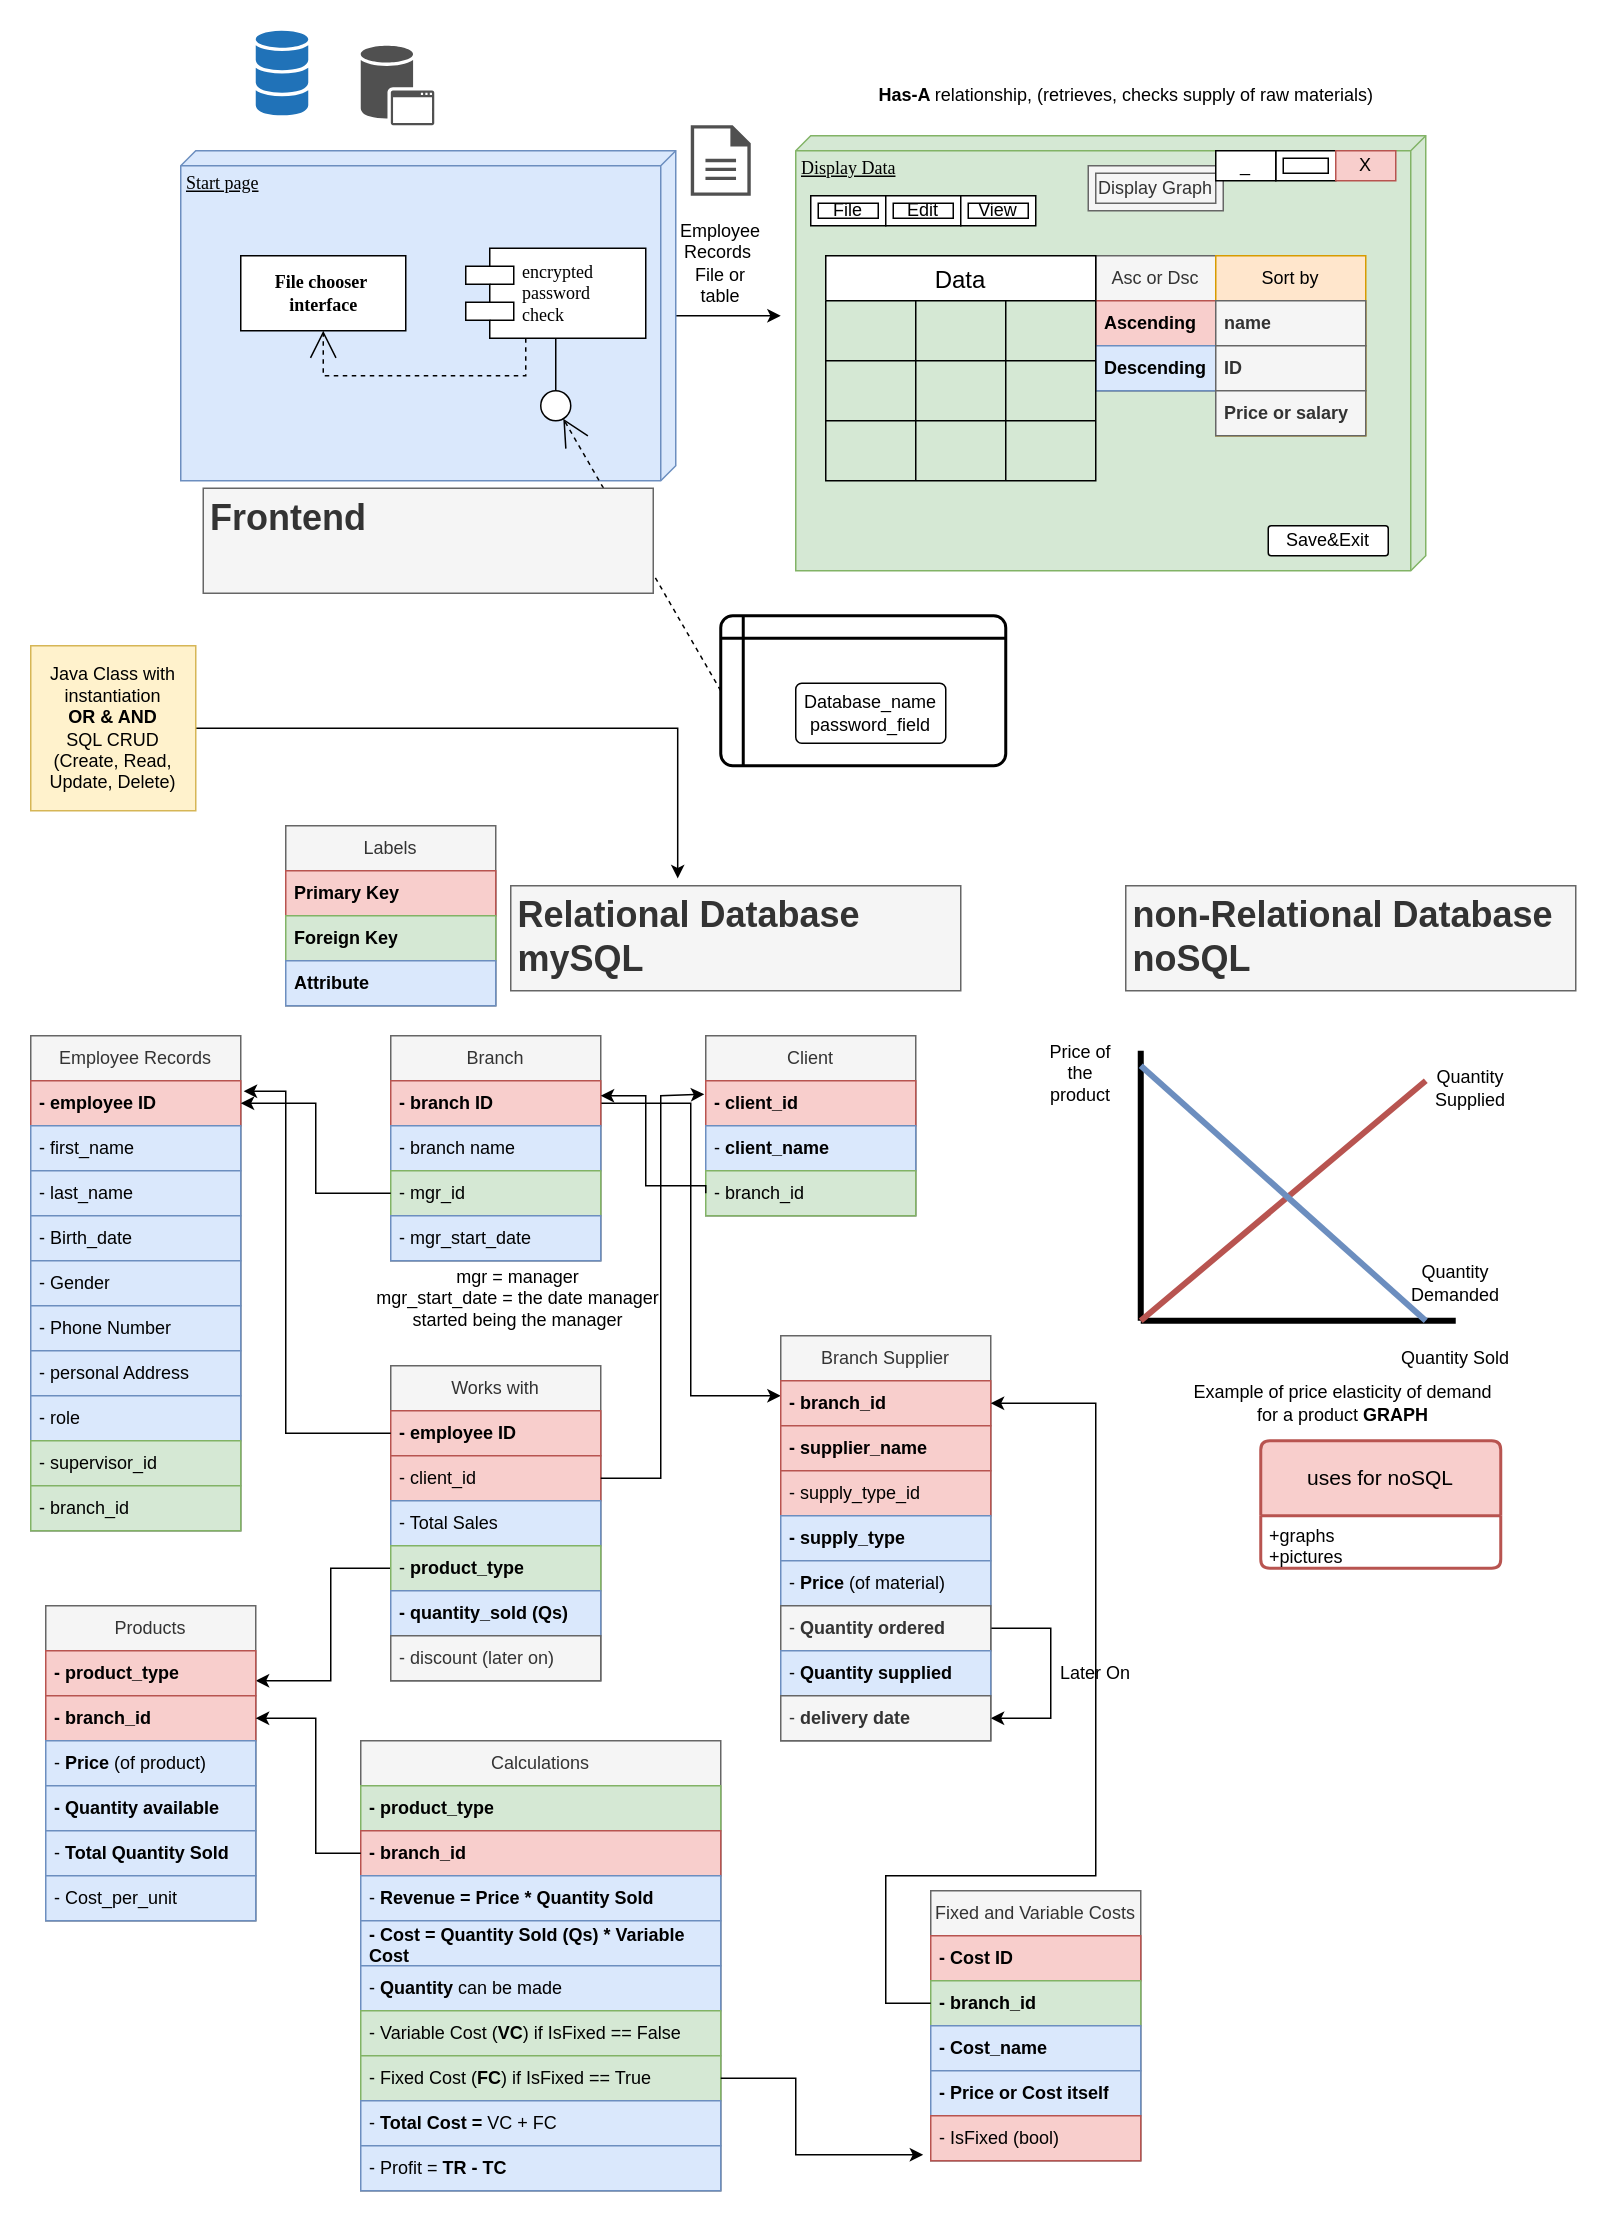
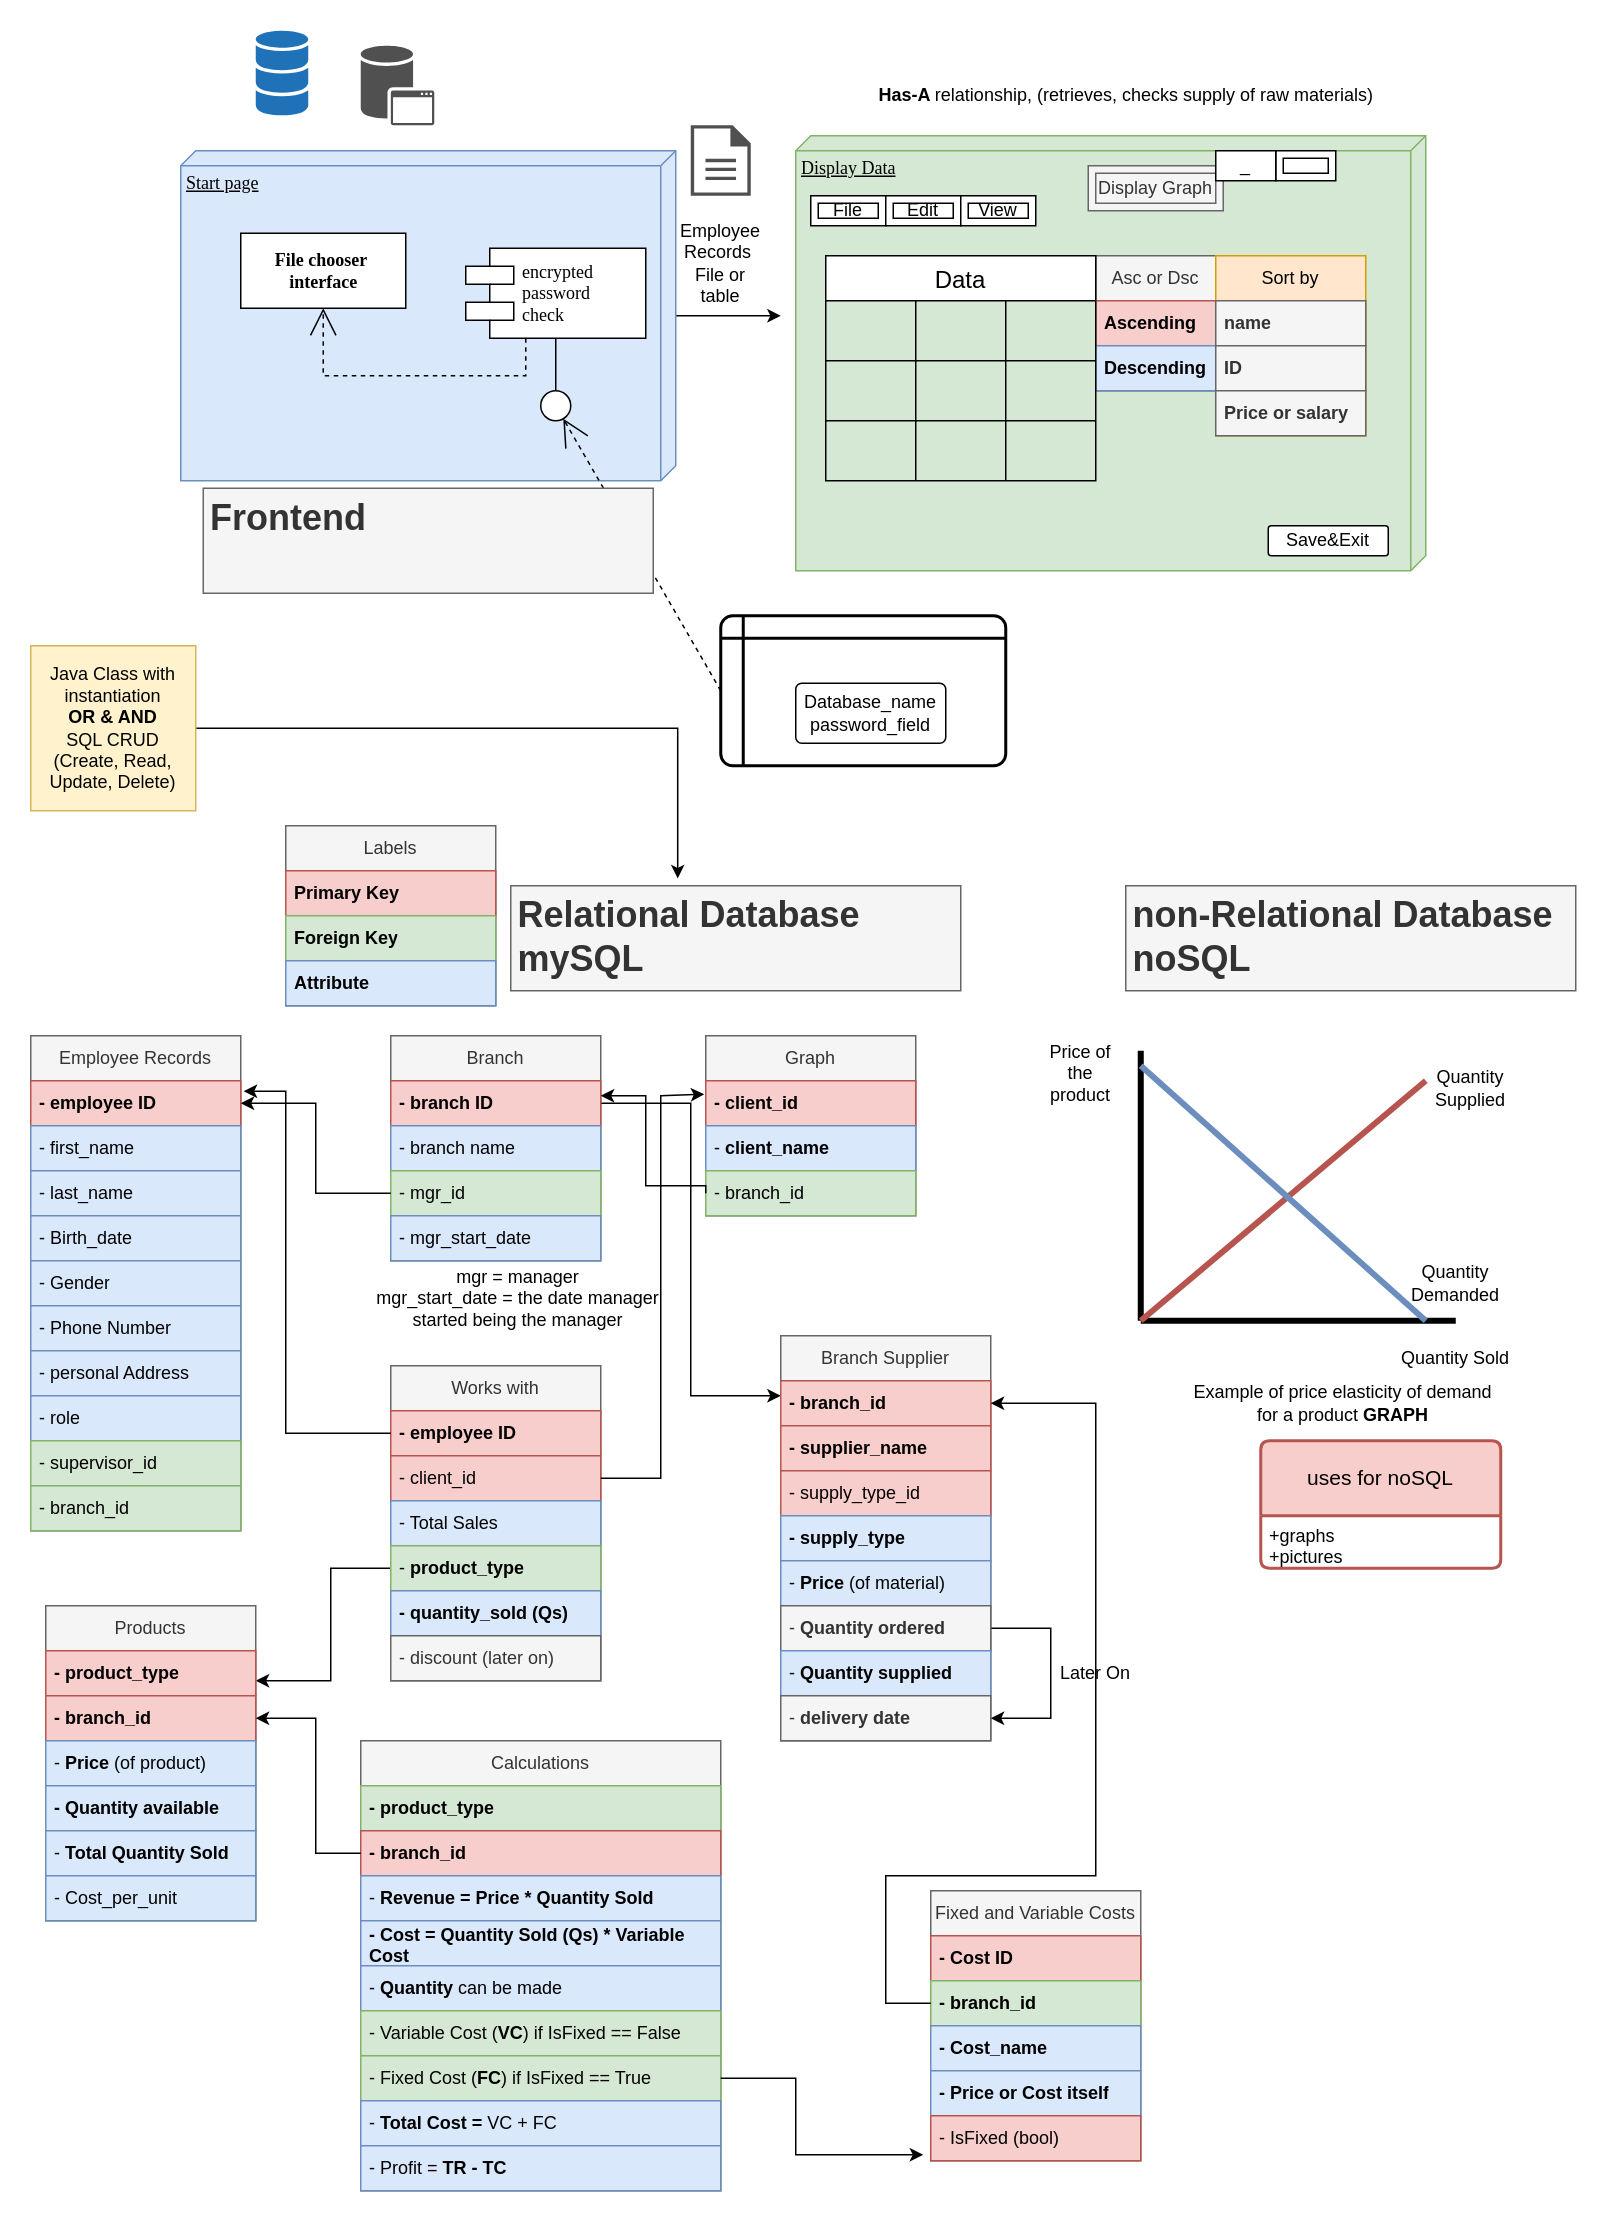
node "X": removed
node "File chooser interface": moved (323, 293) -> (323, 271)
node "Client": label "Client" -> "Graph"
